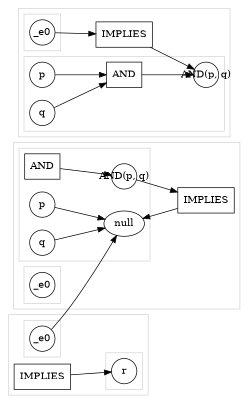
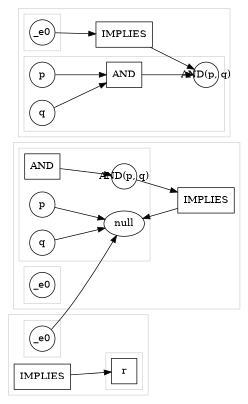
node "r": shape circle -> box
